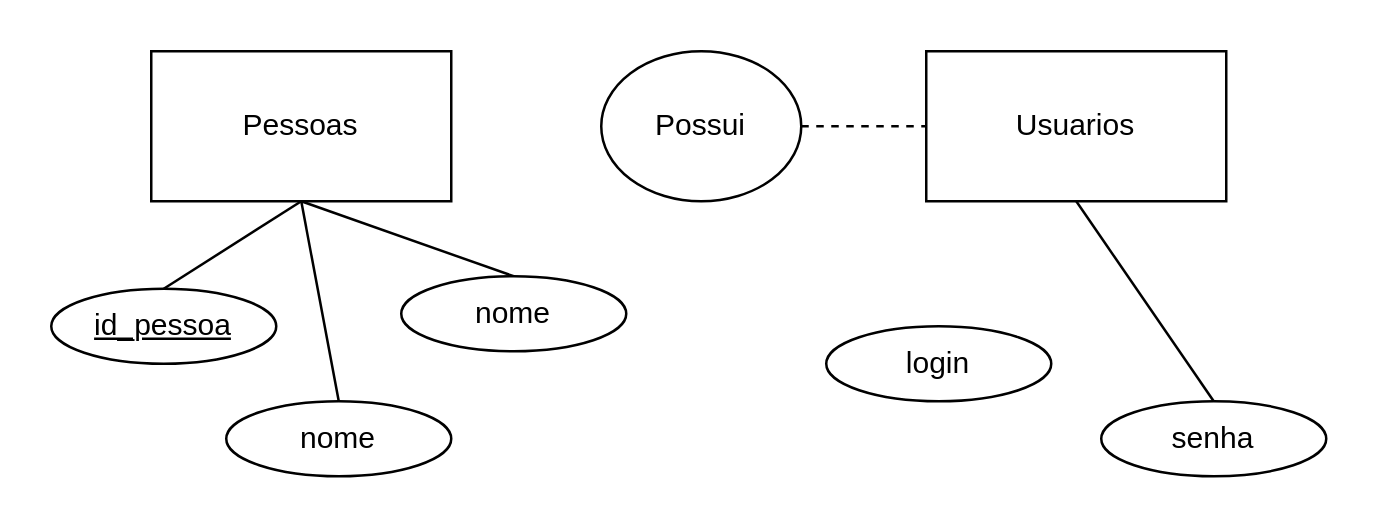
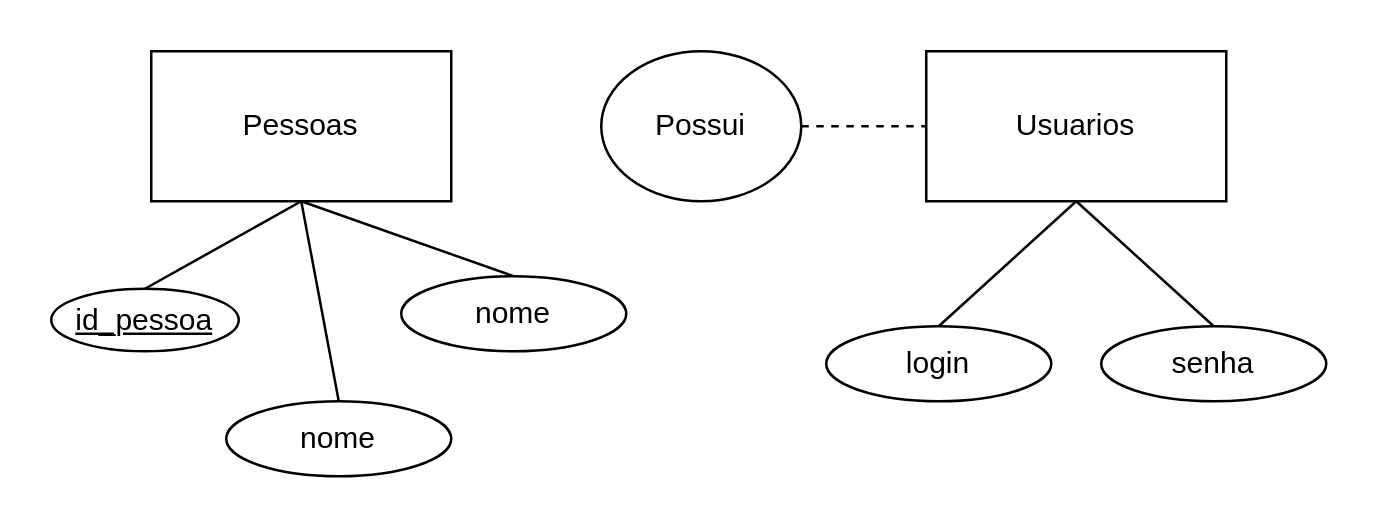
edge "Usuarios" -- "login": added
node "id_pessoa": size 225x75 -> 188x63
node "senha": moved (1214, 439) -> (1214, 364)
